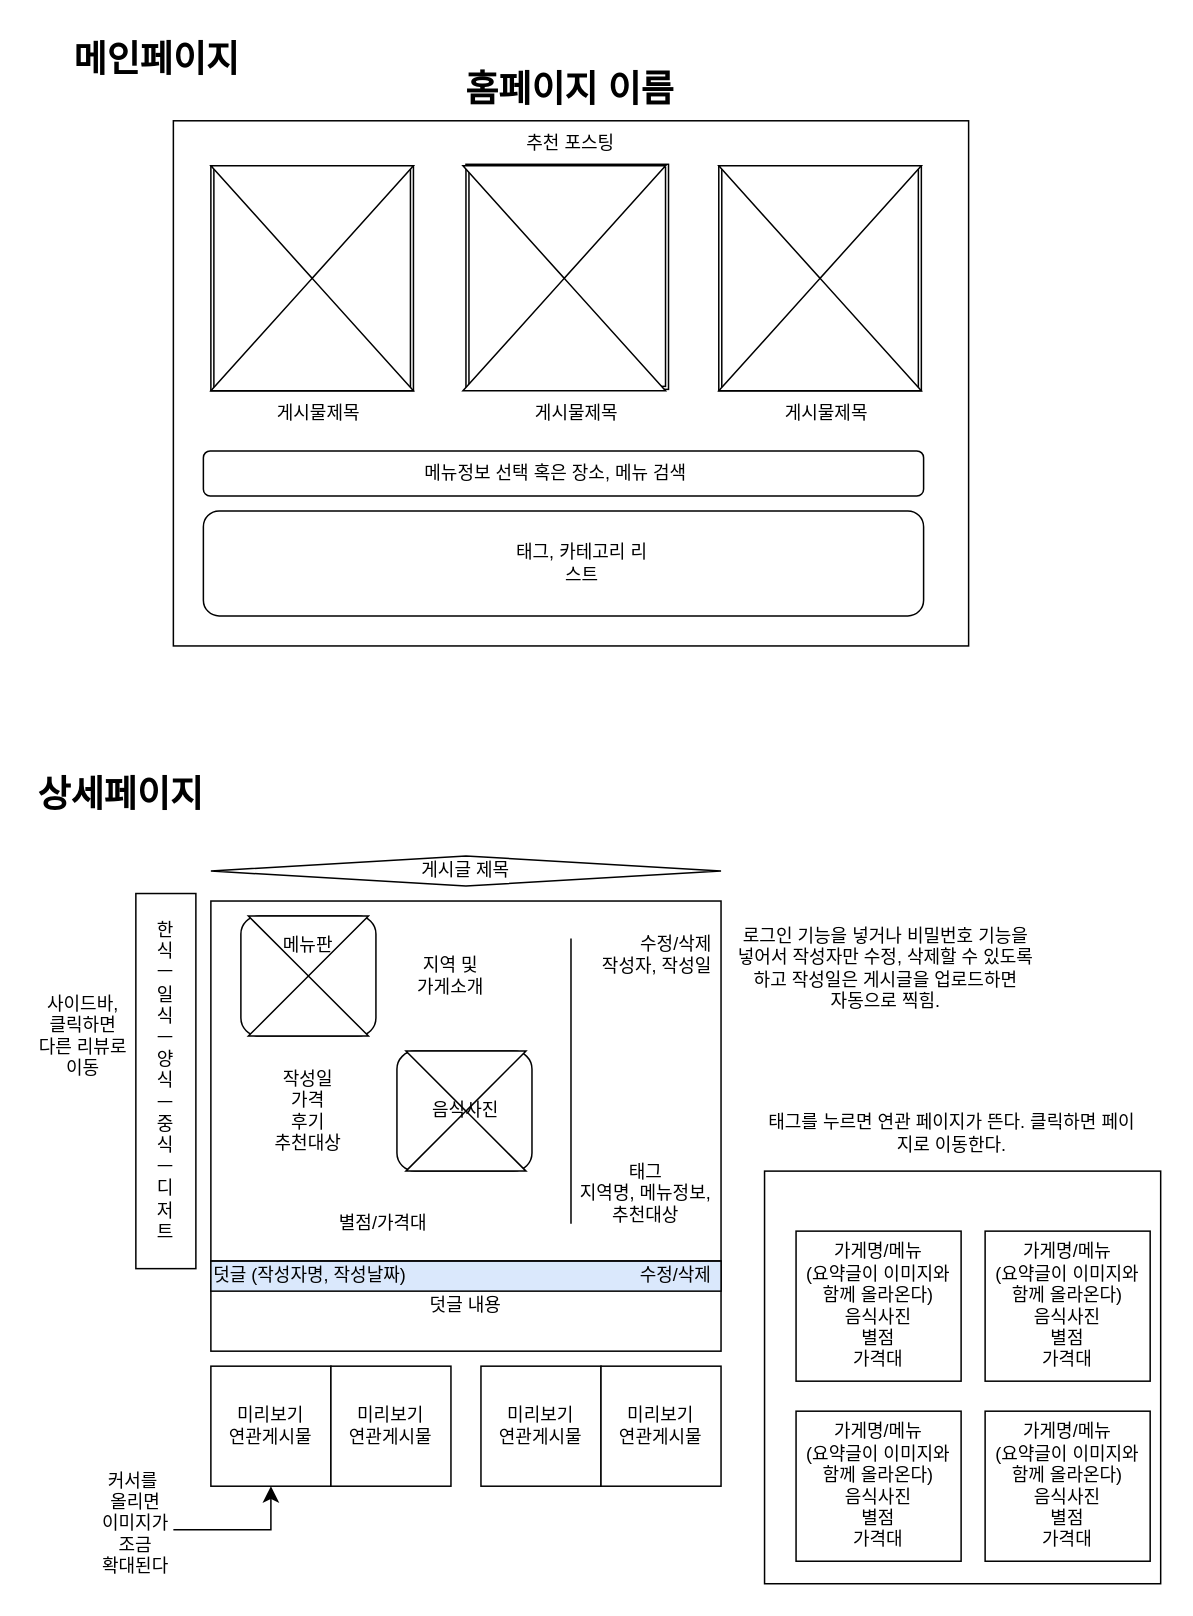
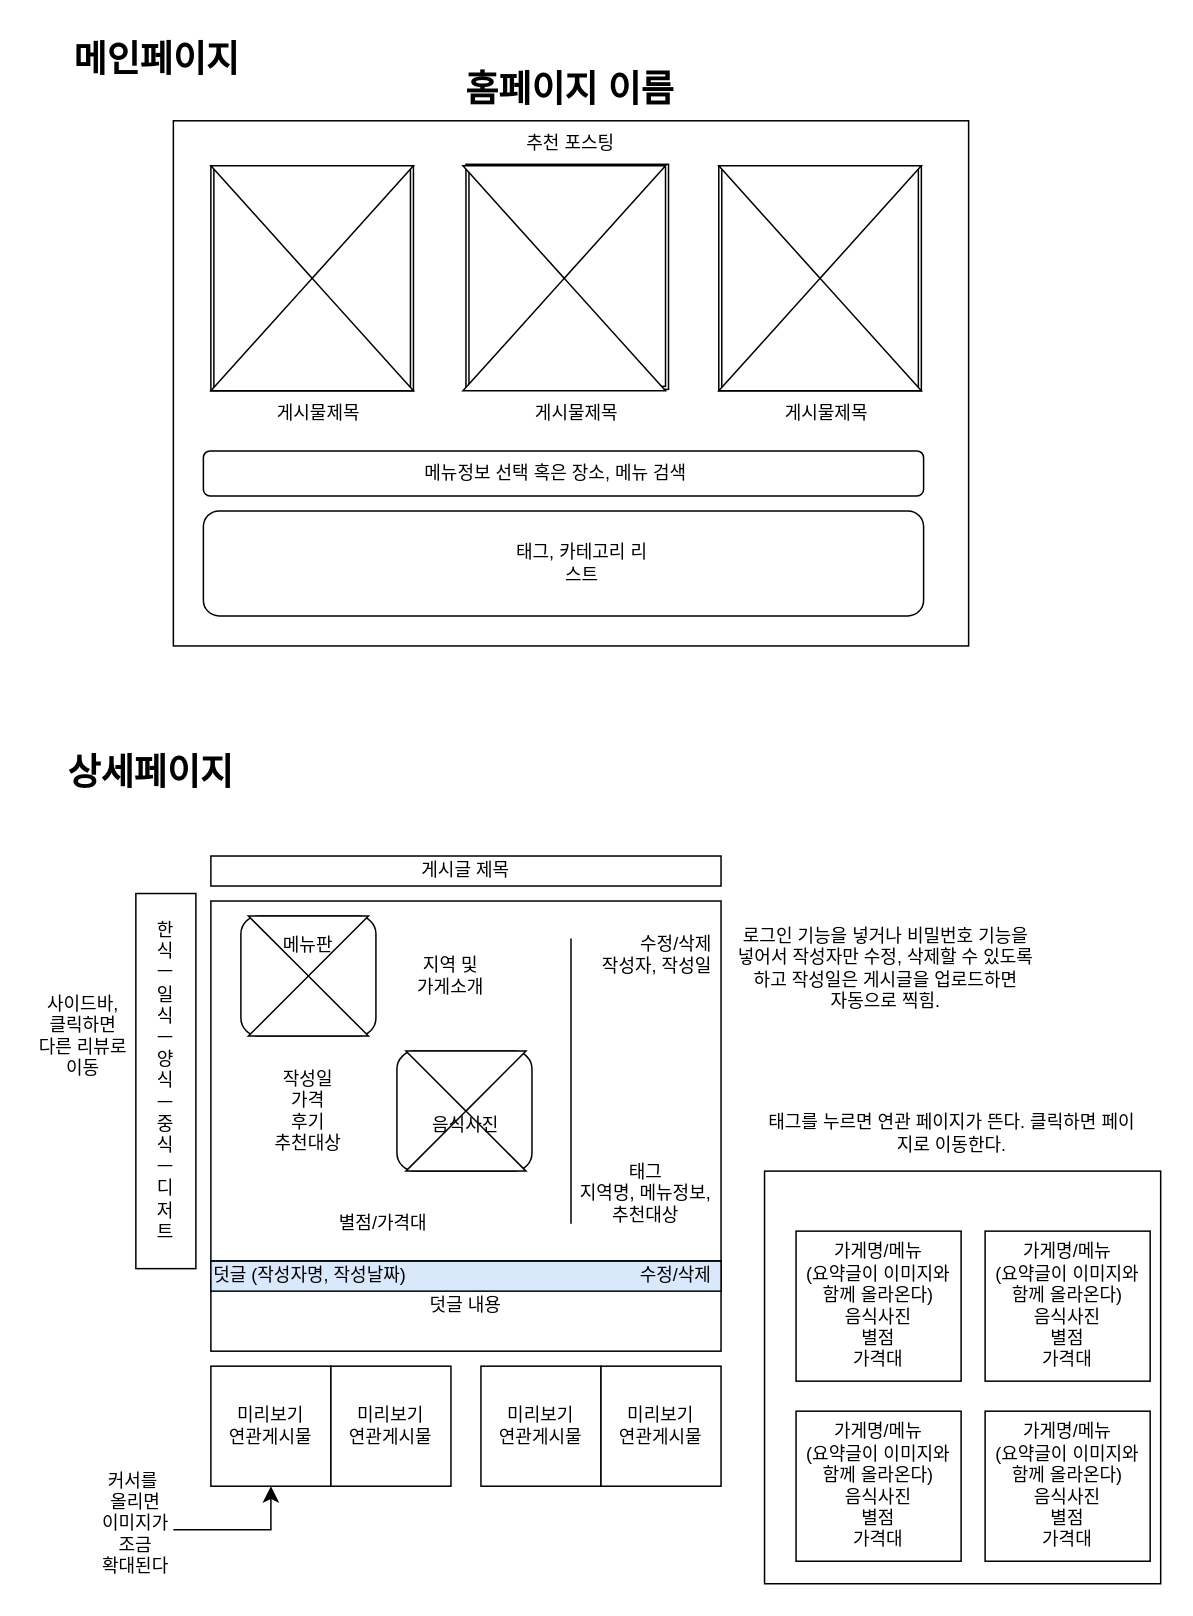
node "상세페이지": moved (173, 796) -> (203, 773)
node "게시글 제목": shape diamond -> rectangle
node "음식사진": moved (466, 1111) -> (466, 1126)
